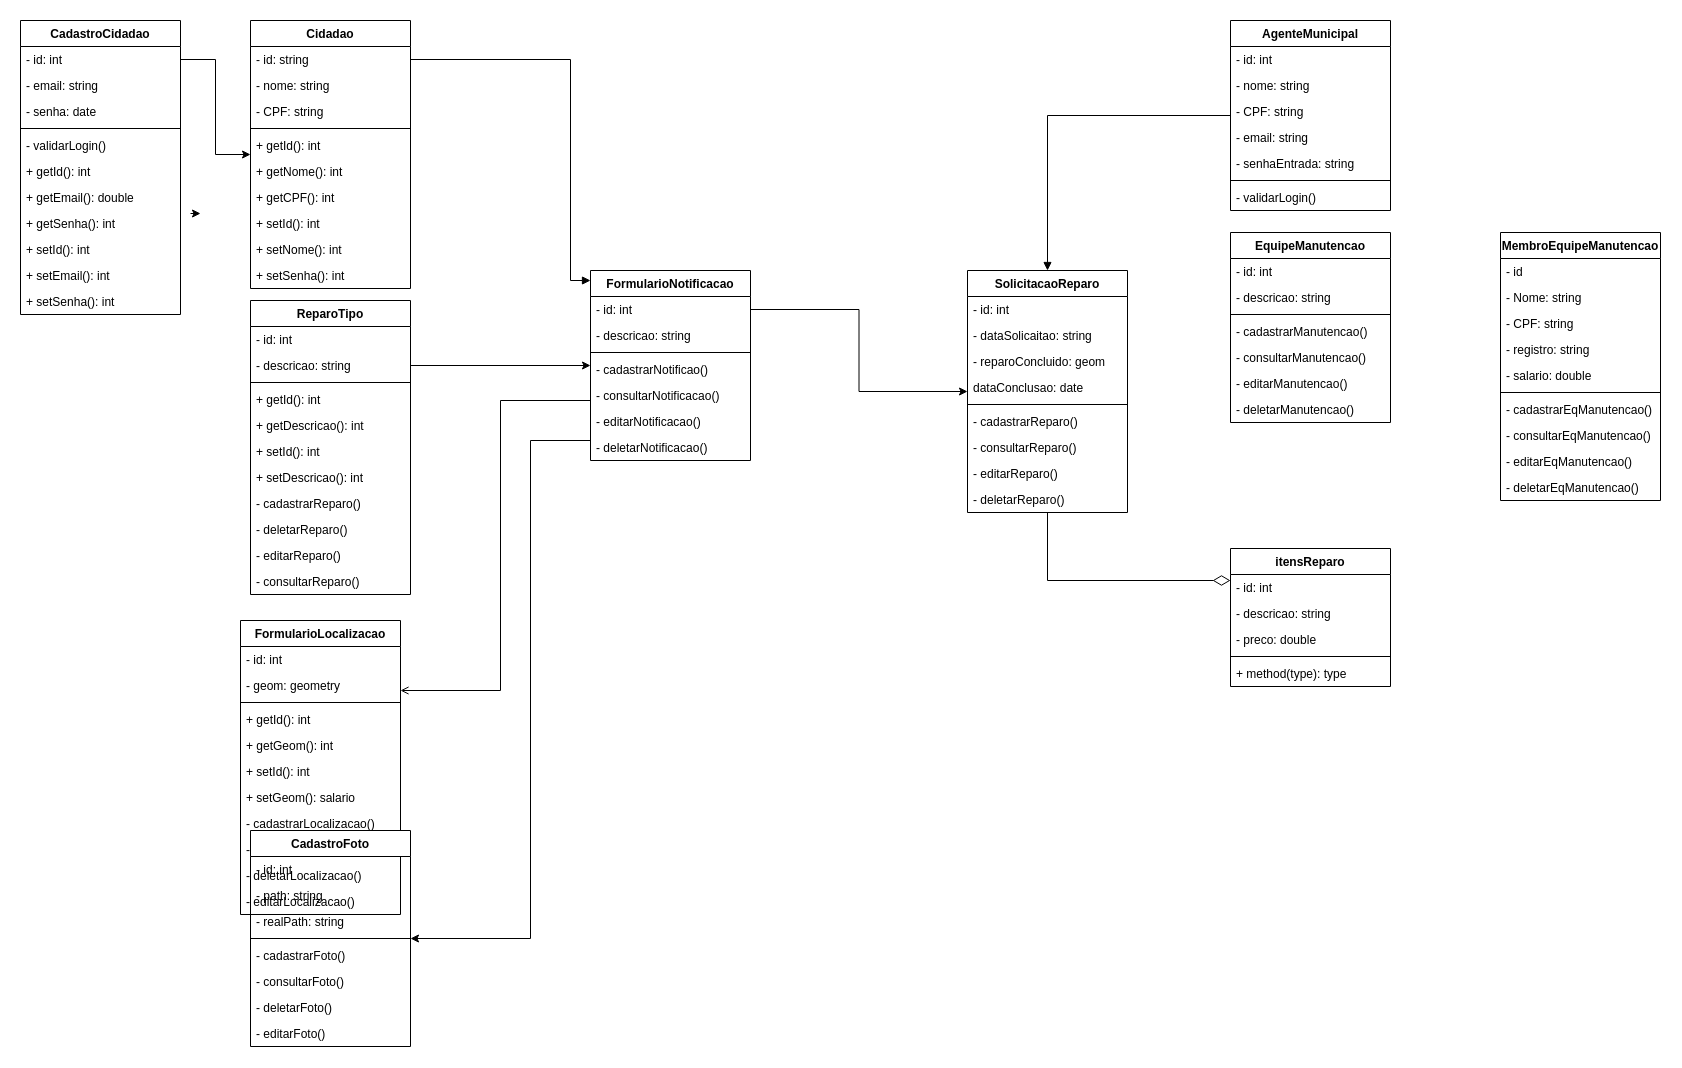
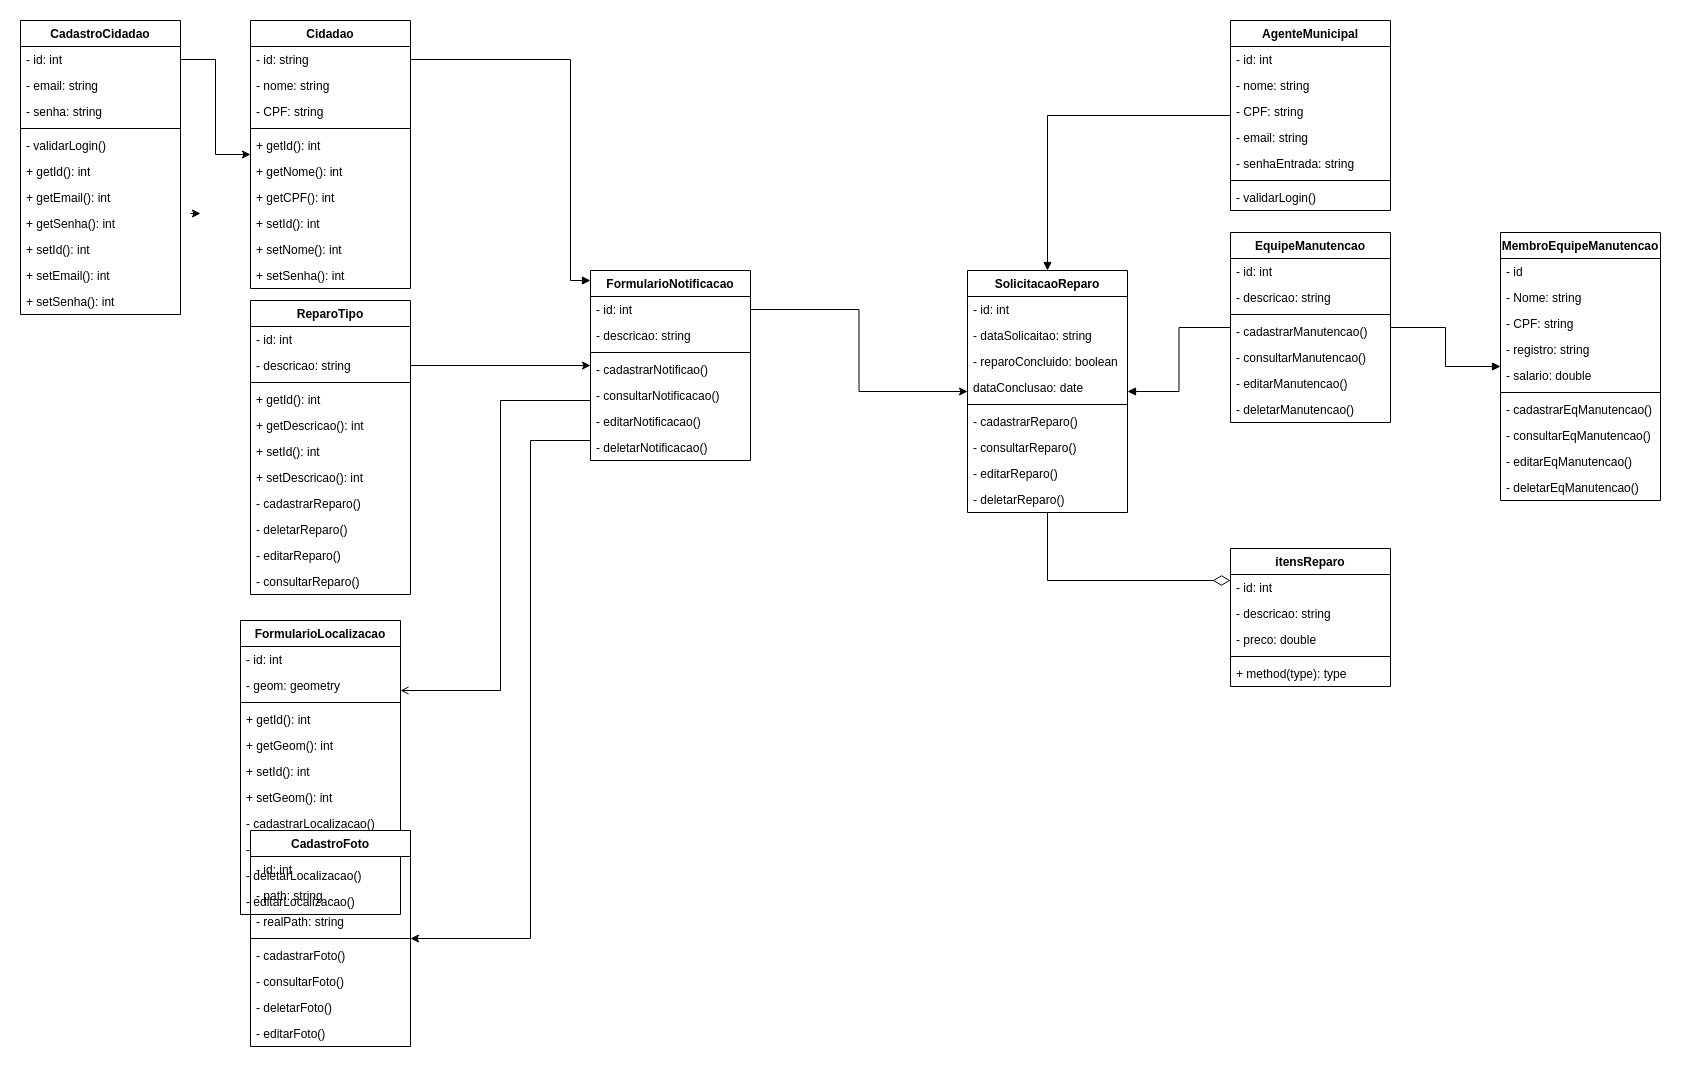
node "- senha: date": label "- senha: date" -> "- senha: string"
node "+ getEmail(): double": label "+ getEmail(): double" -> "+ getEmail(): int"
edge "EquipeManutencao" -> "MembroEquipeManutencao": added
edge "EquipeManutencao" -> "SolicitacaoReparo": added
node "- reparoConcluido: geom": label "- reparoConcluido: geom" -> "- reparoConcluido: boolean"
node "+ setGeom(): salario": label "+ setGeom(): salario" -> "+ setGeom(): int"
